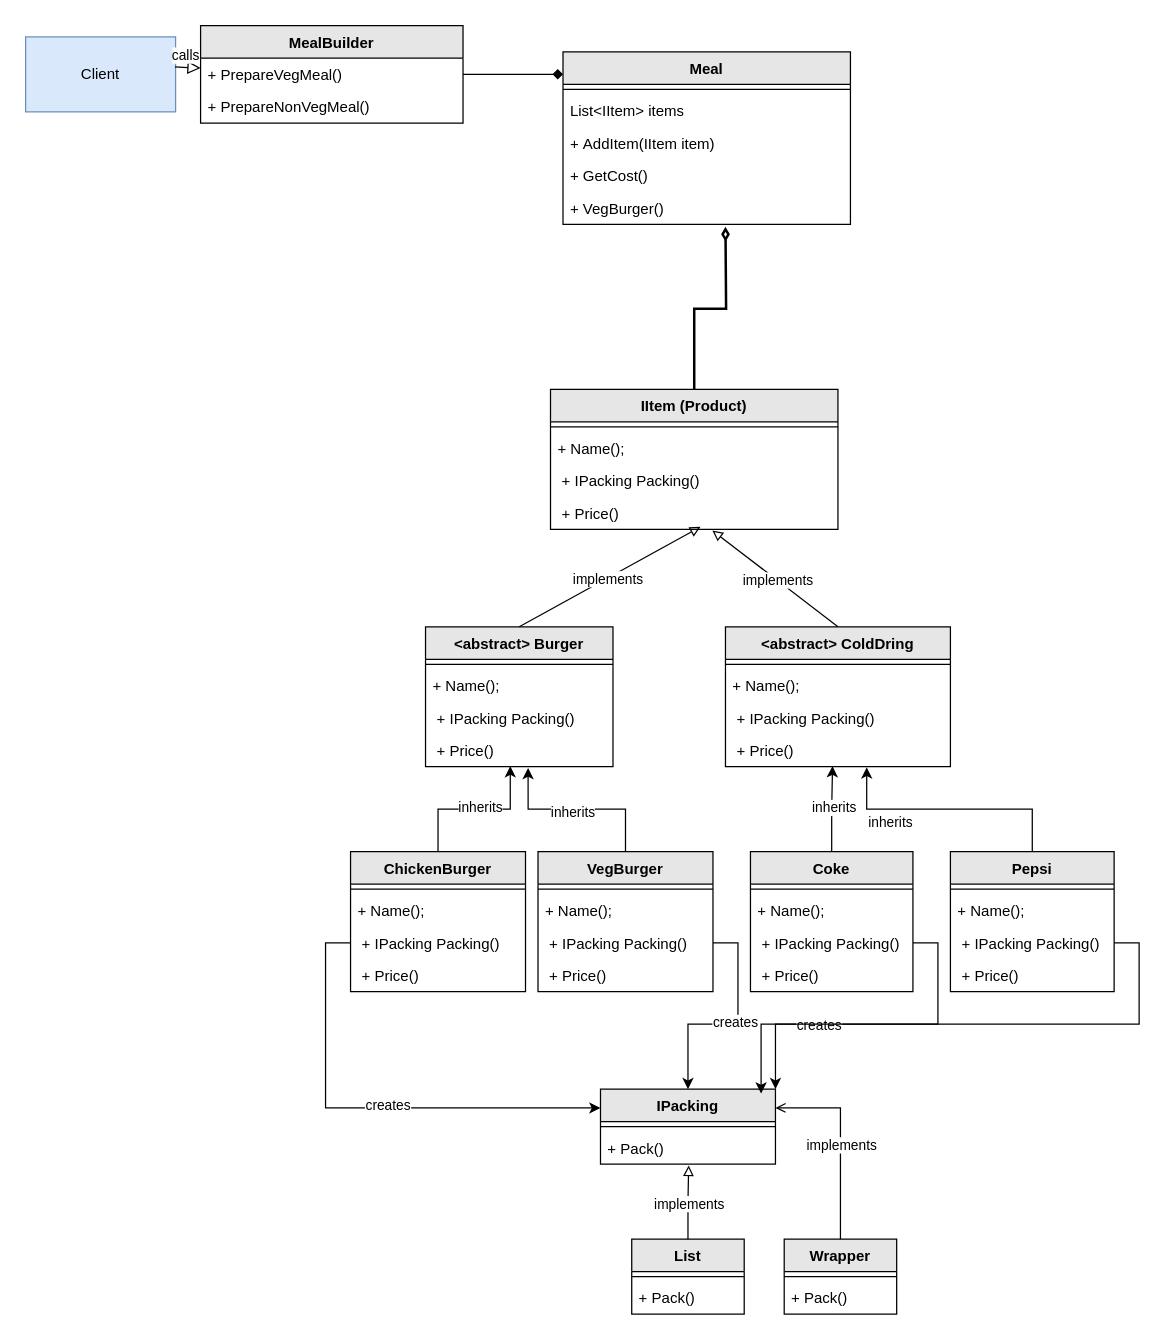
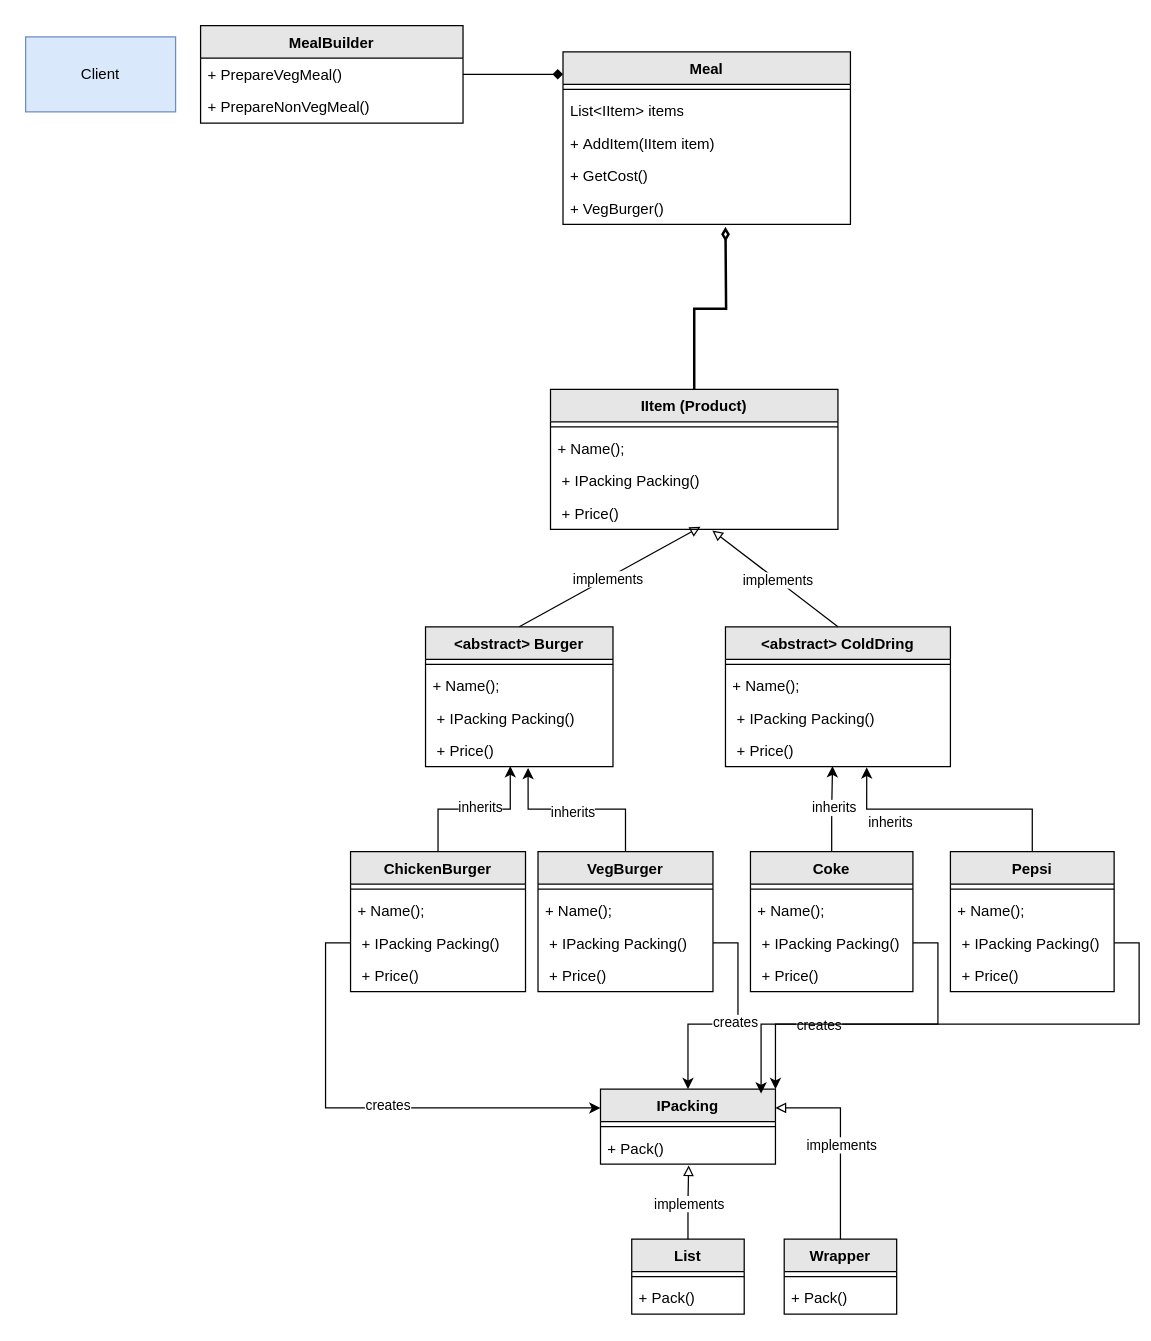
edge "Client" -> "MealBuilder": removed, label "calls"
edge "Wrapper" -> "IPacking": arrowhead open -> block
